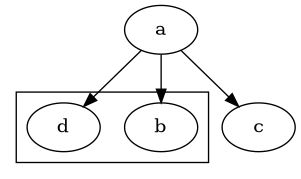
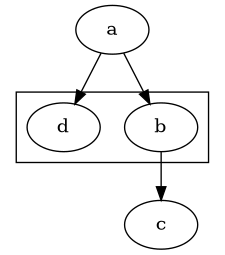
edge "a" -> "c": now "b" -> "c"
